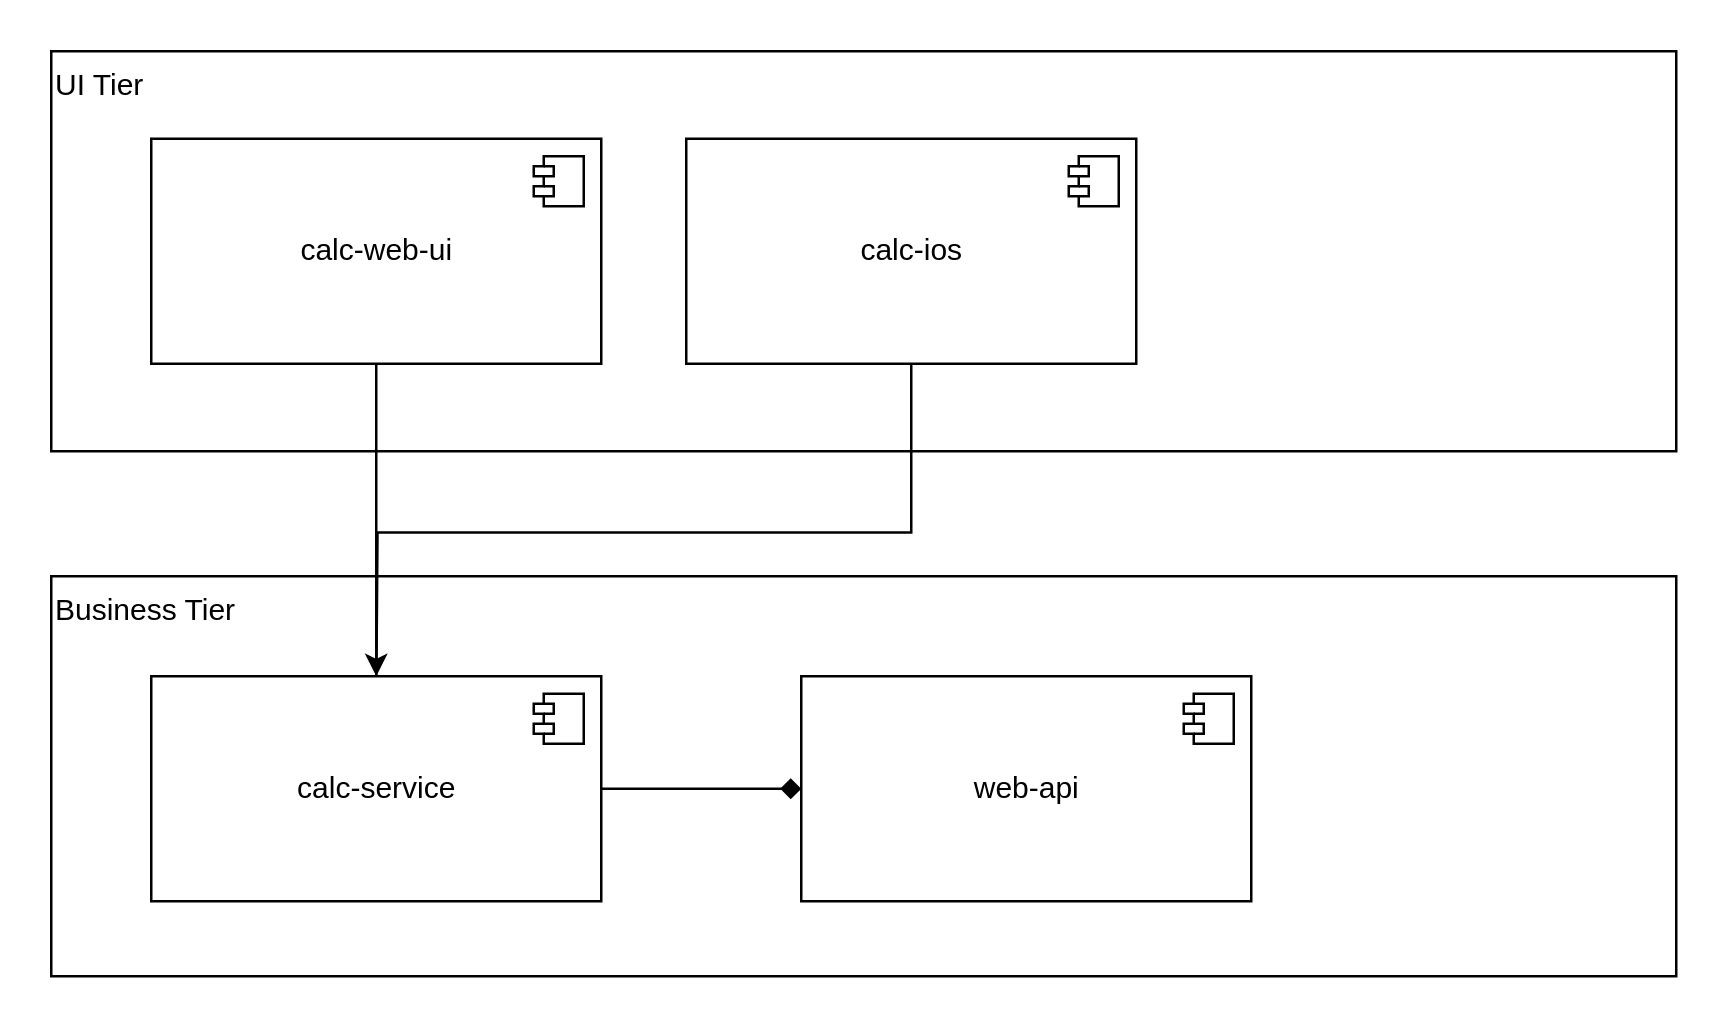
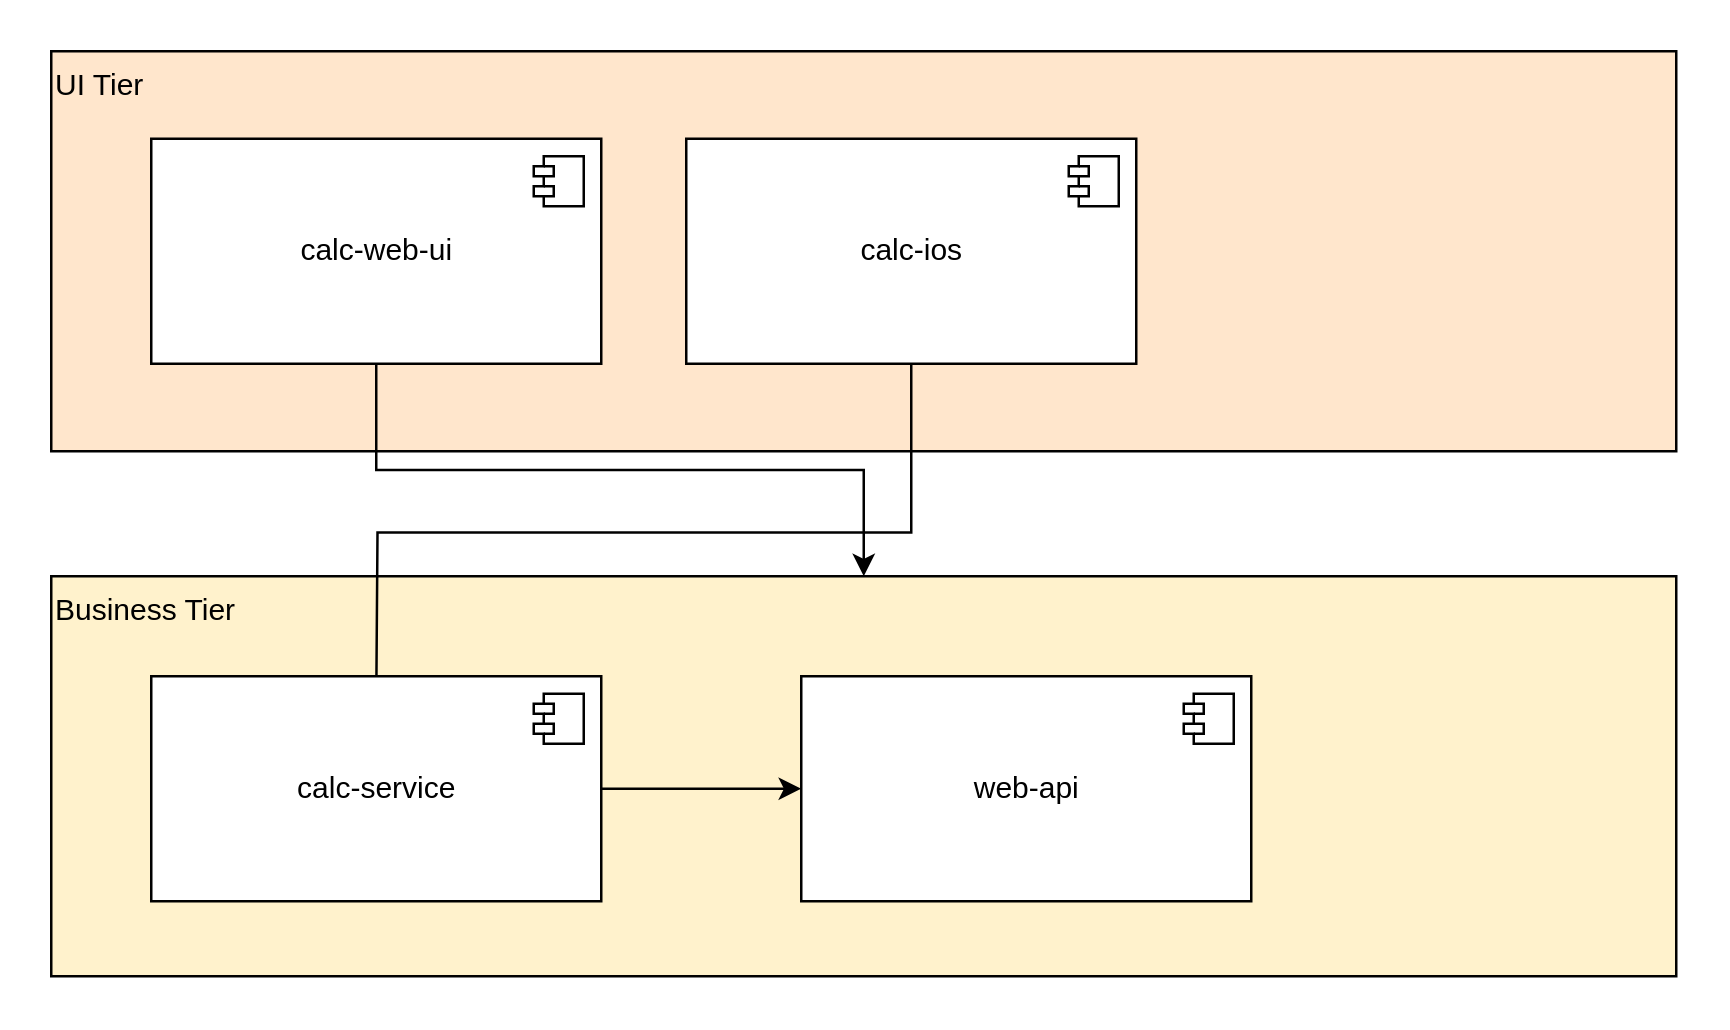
node "UI Tier": fillcolor #ffffff -> #ffe6cc
edge "calc-web-ui" -> "calc-service": now "calc-web-ui" -> "Business Tier"
node "Business Tier": fillcolor #ffffff -> #fff2cc
edge "calc-service" -> "web-api": arrowhead diamond -> classic
